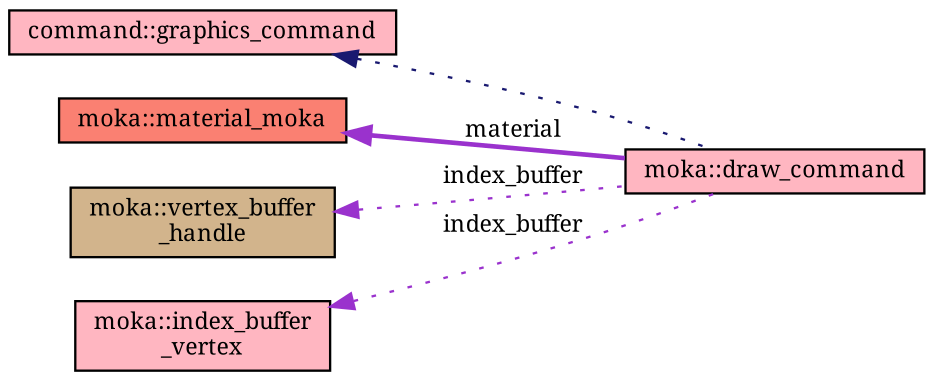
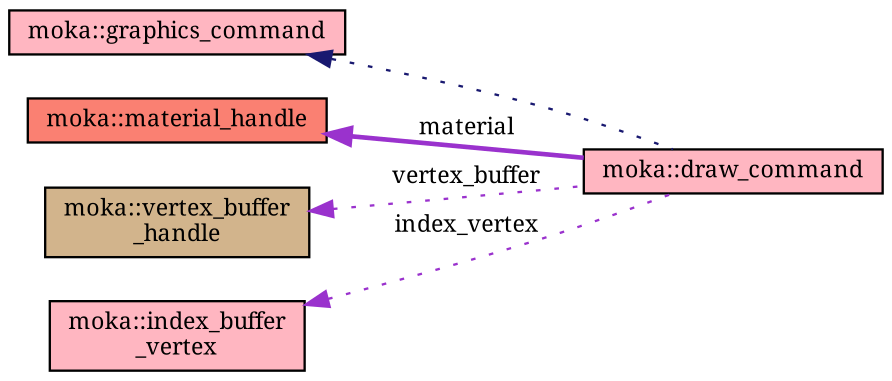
node "command::graphics_command": label "command::graphics_command" -> "moka::graphics_command"
node "moka::material_moka": label "moka::material_moka" -> "moka::material_handle"
edge "moka::draw_command" -> "moka::vertex_buffer _handle": label " index_buffer" -> " vertex_buffer"
edge "moka::draw_command" -> "moka::index_buffer _vertex": label " index_buffer" -> " index_vertex"
